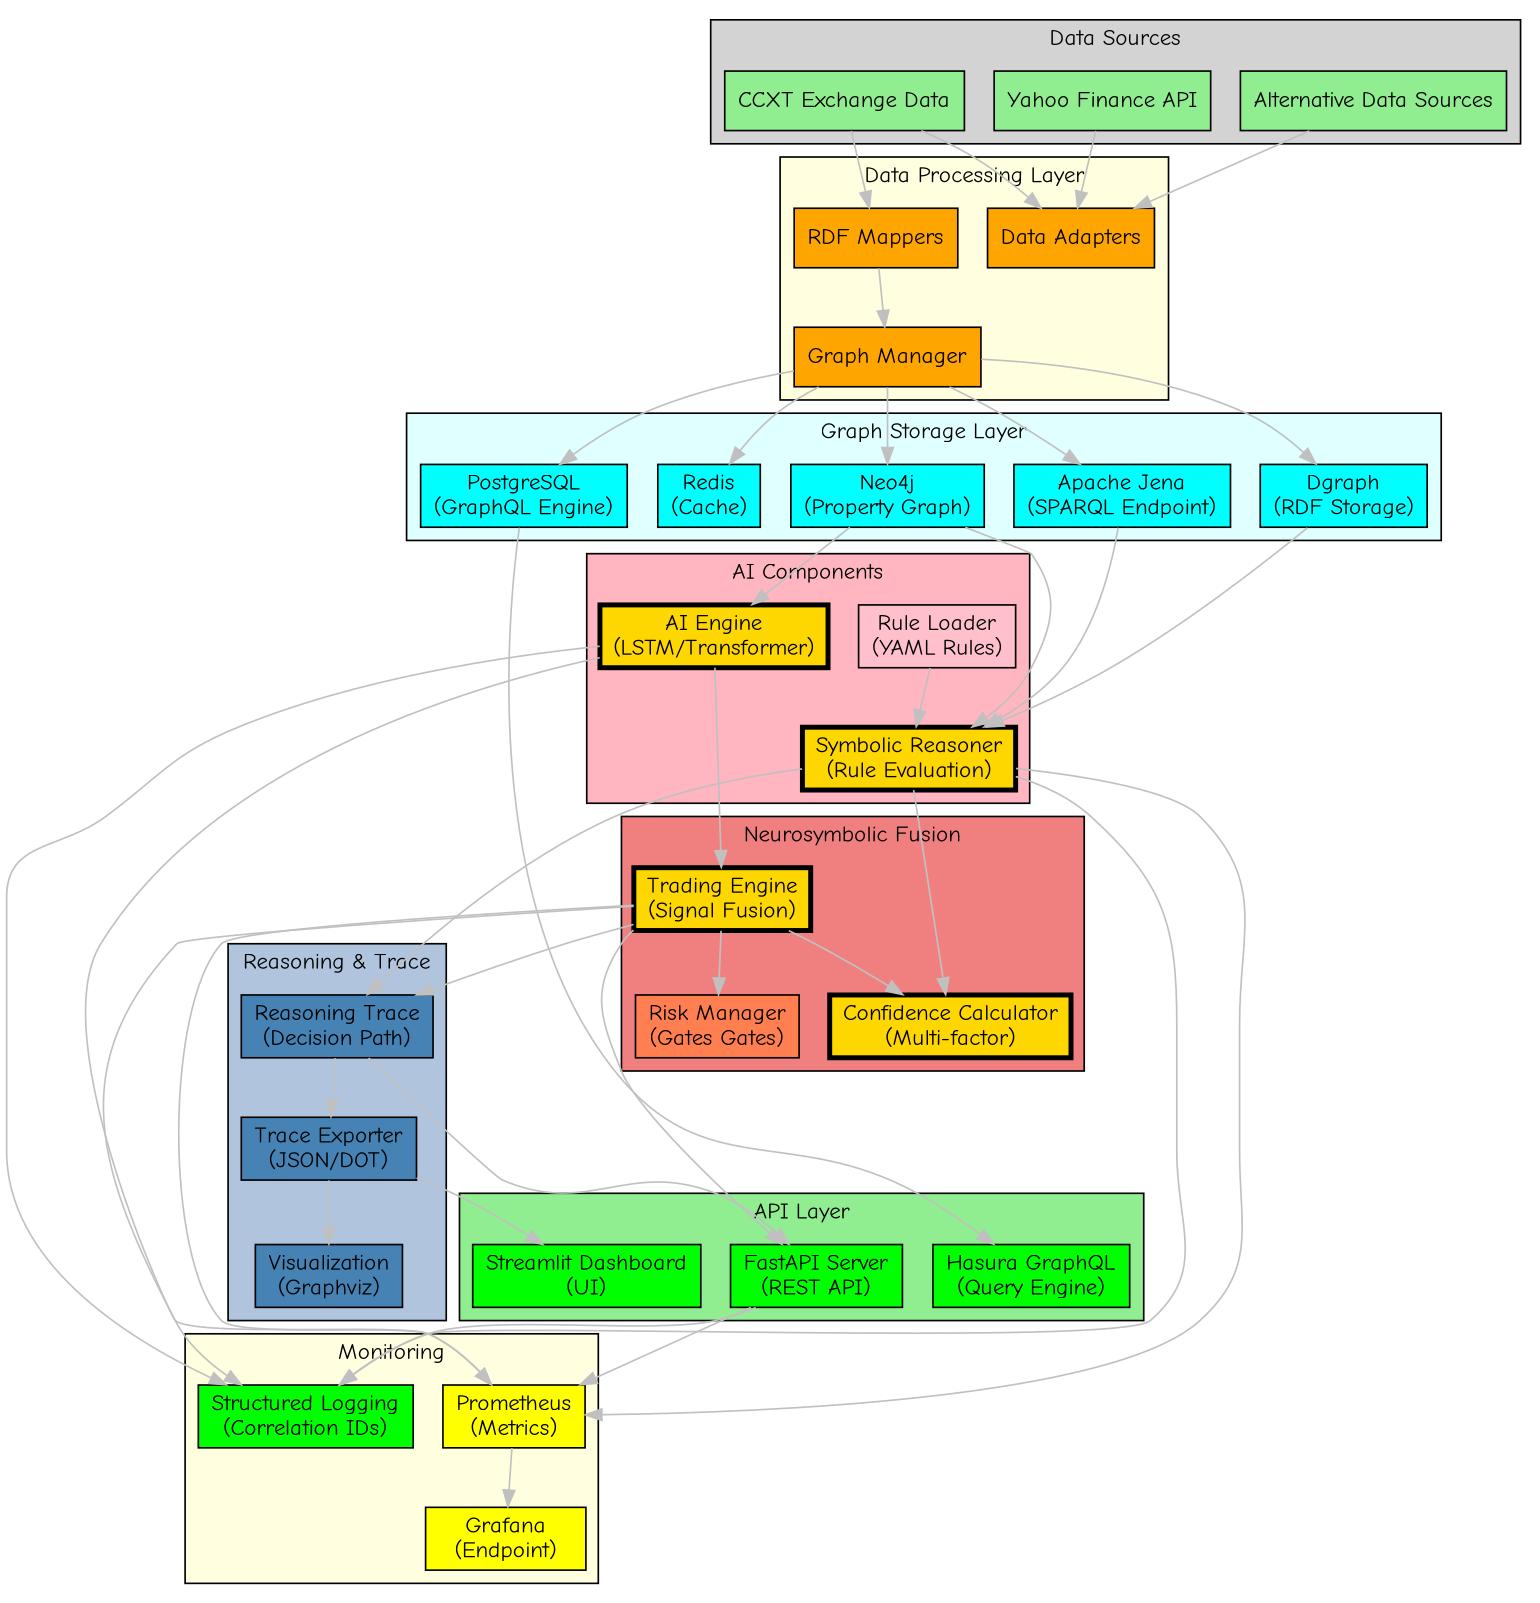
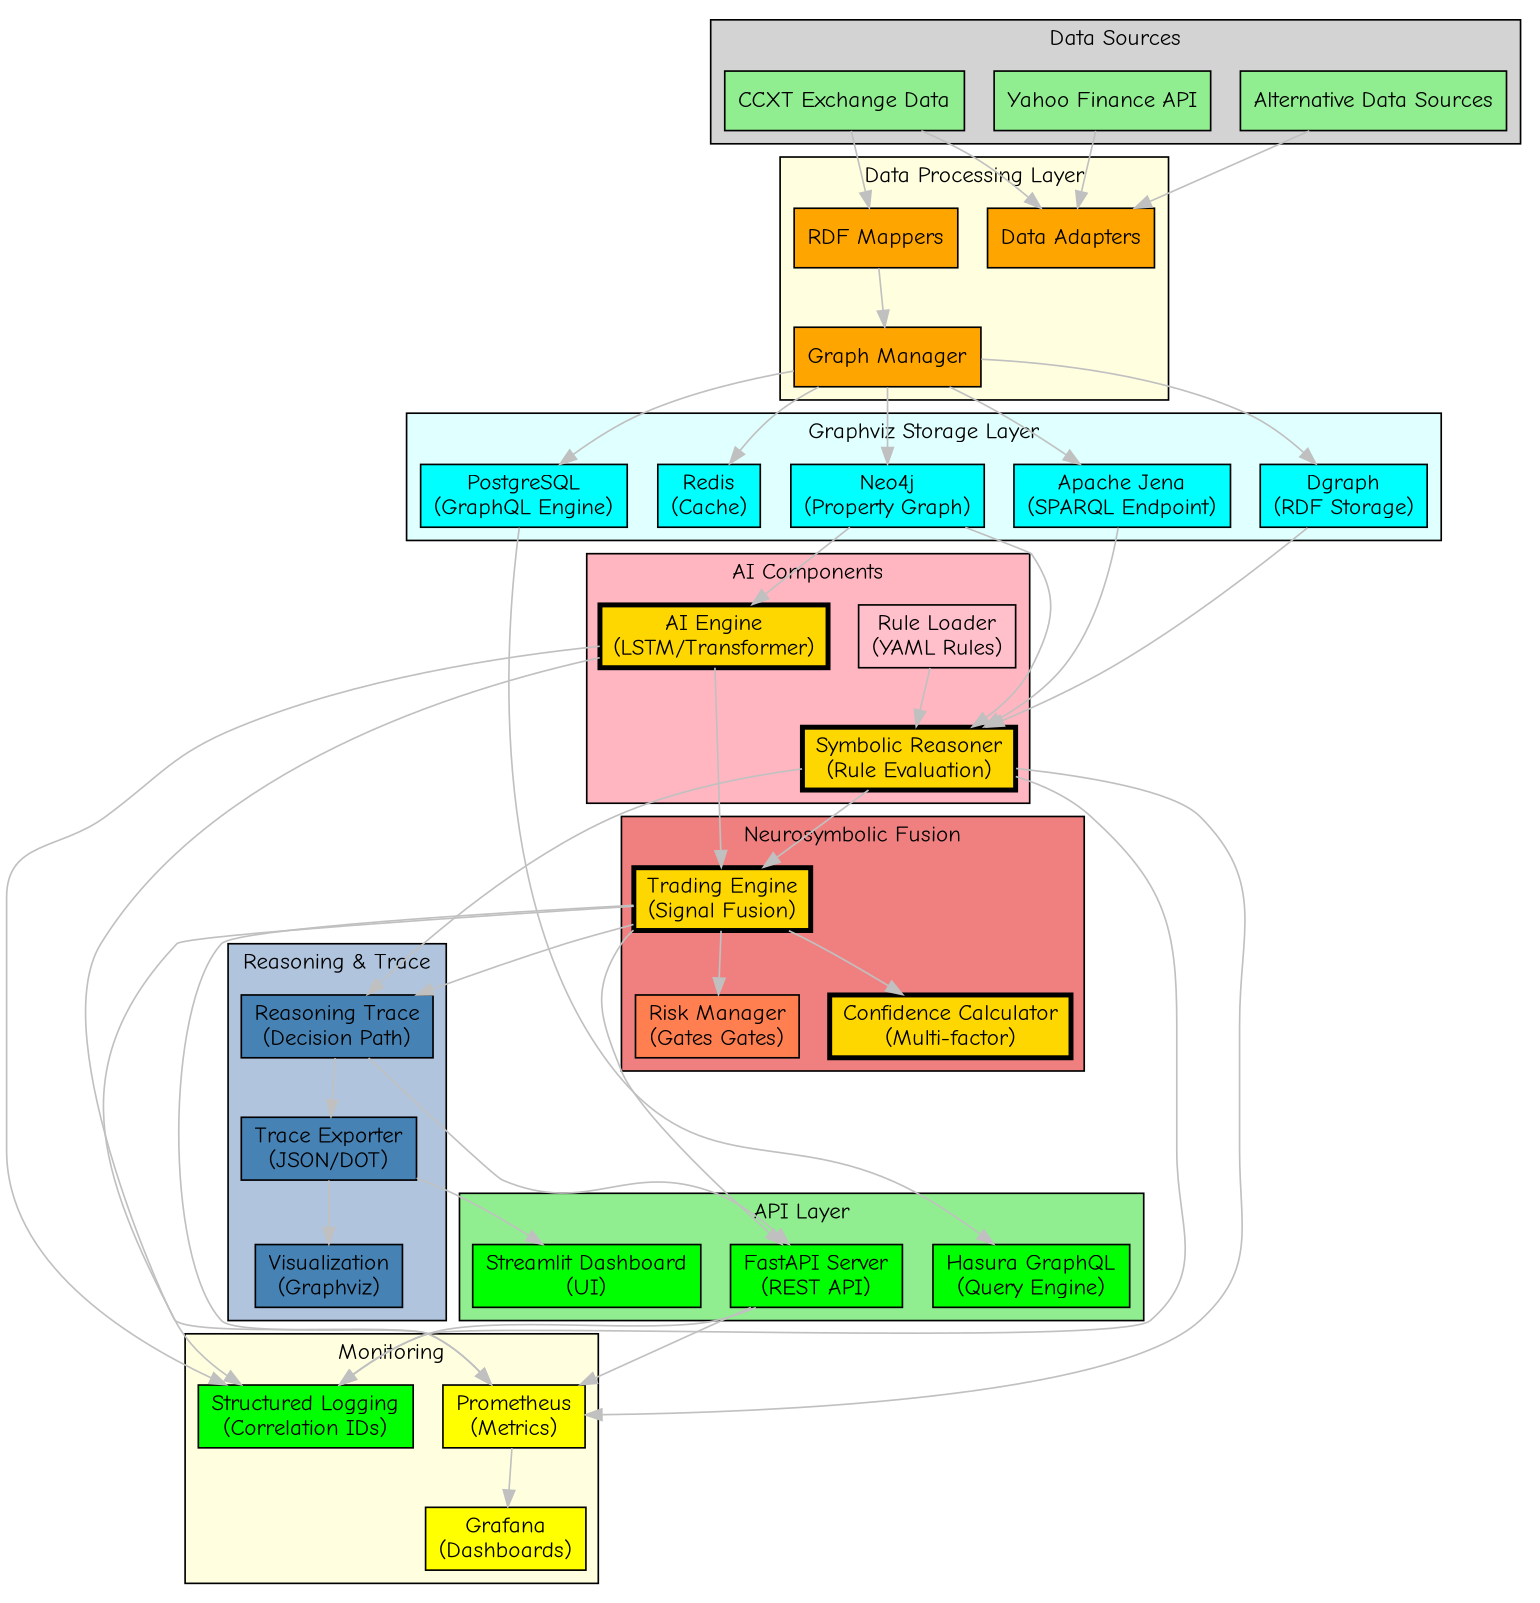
cluster "Graph Storage Layer": label "Graph Storage Layer" -> "Graphviz Storage Layer"
edge "Symbolic Reasoner (Rule Evaluation)" -> "Confidence Calculator (Multi-factor)": now "Symbolic Reasoner (Rule Evaluation)" -> "Trading Engine (Signal Fusion)"
node "Grafana (Endpoint)": label "Grafana (Endpoint)" -> "Grafana (Dashboards)"
